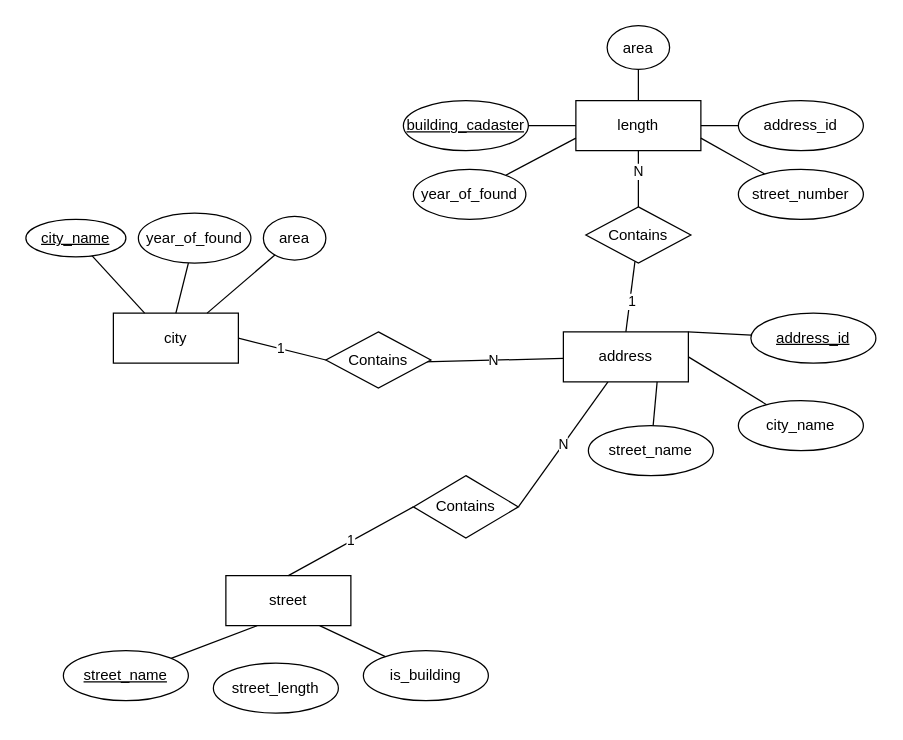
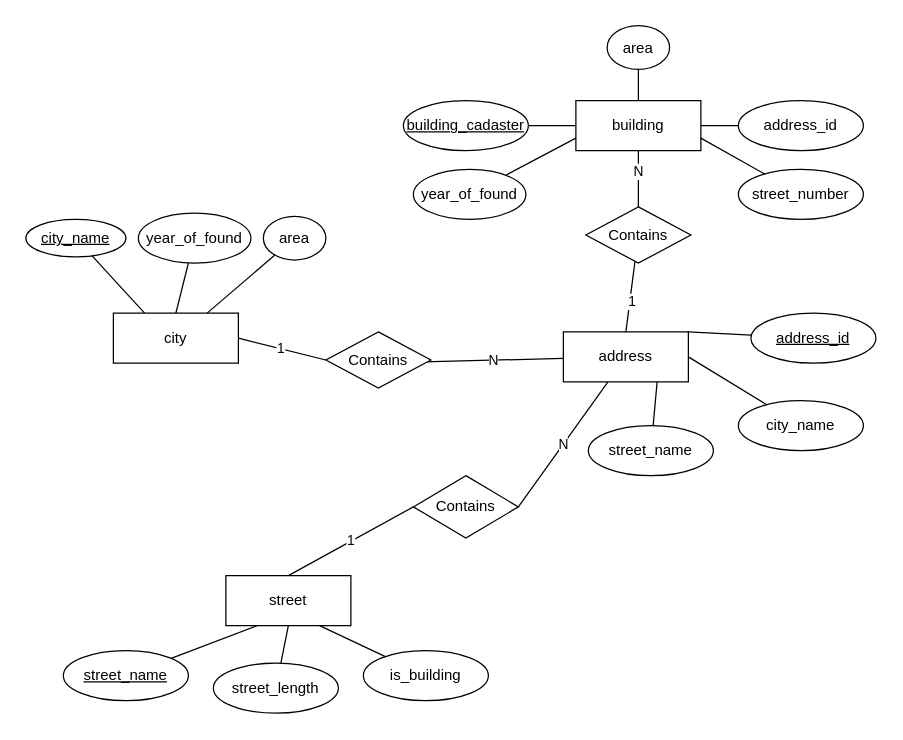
node "length": label "length" -> "building"
edge "street" -- "street_length": added
